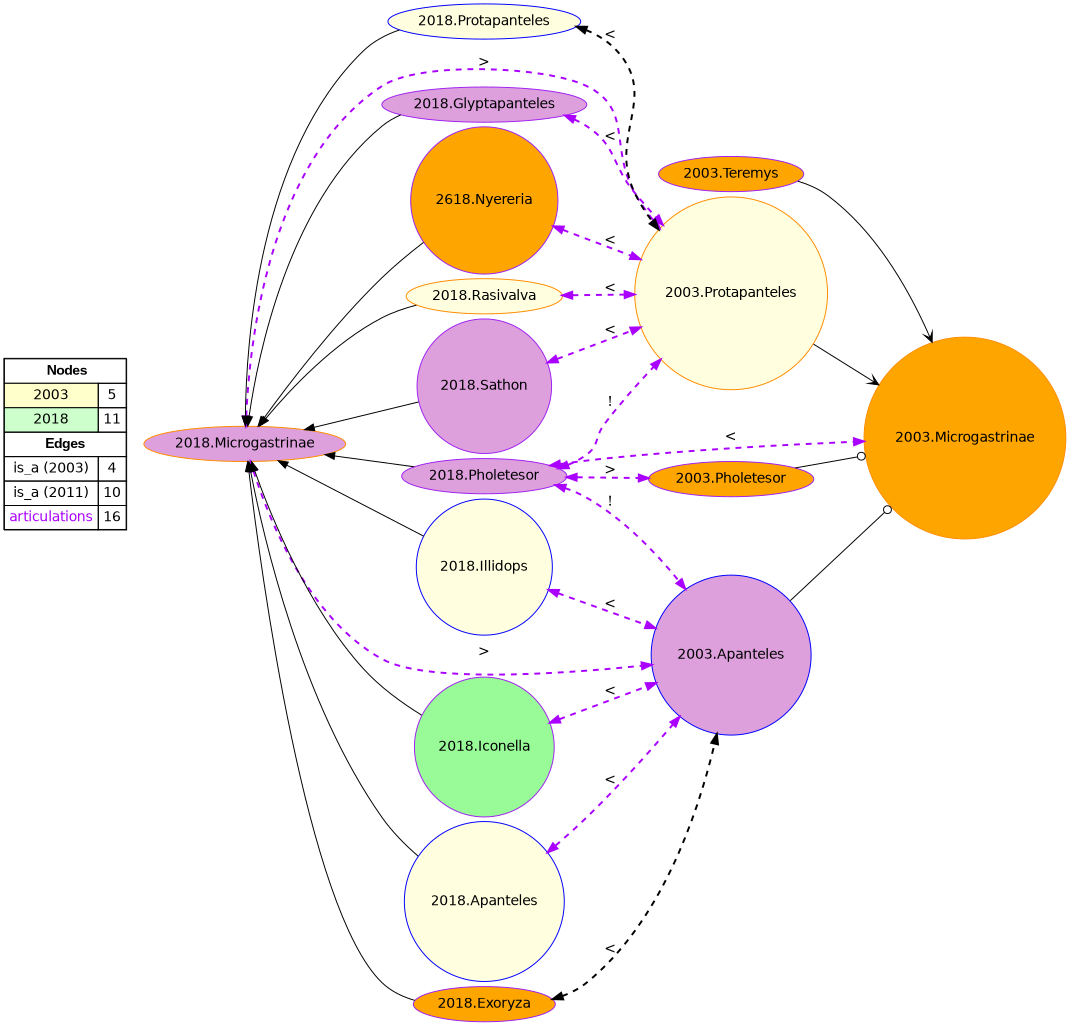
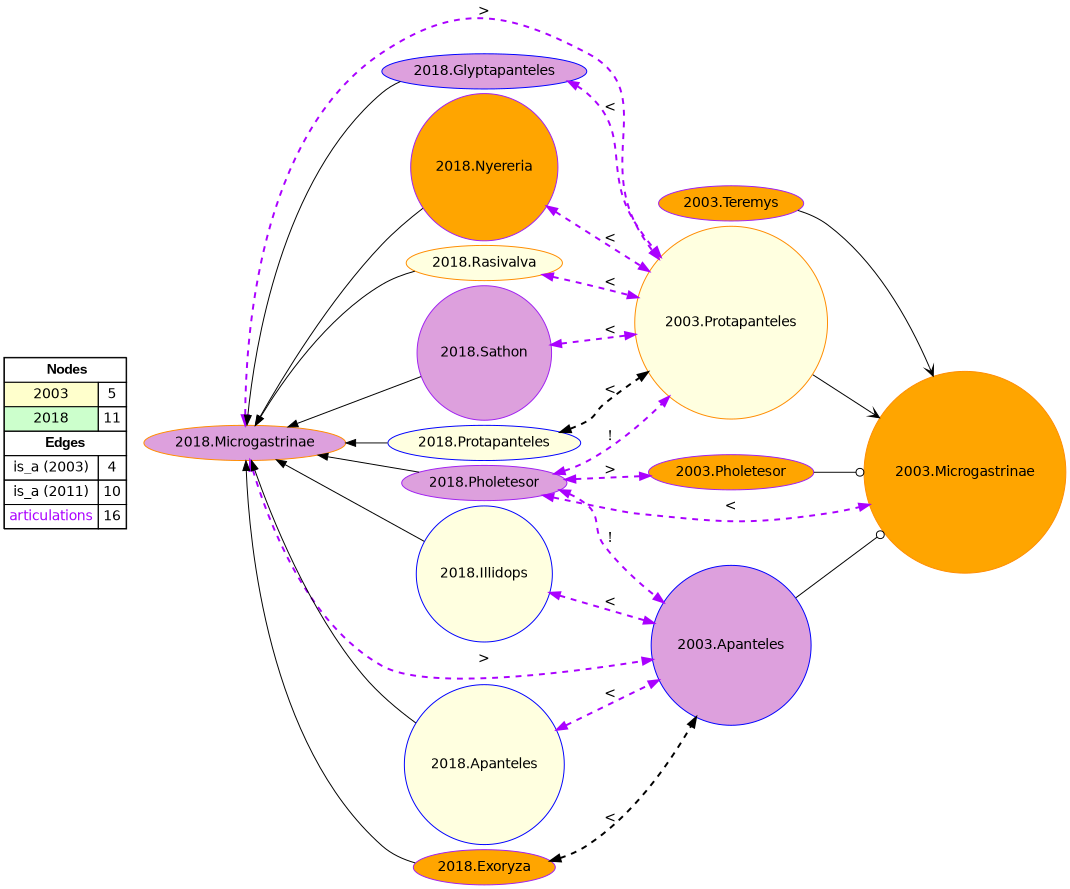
node "2018.Glyptapanteles": color purple -> blue
node "2618.Nyereria": label "2618.Nyereria" -> "2018.Nyereria"
node "2018.Iconella": removed
